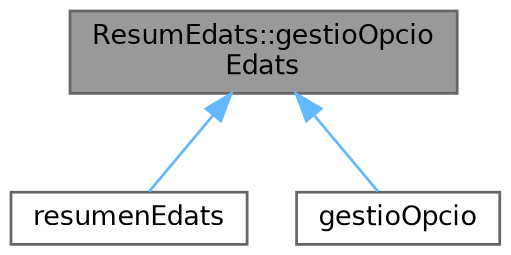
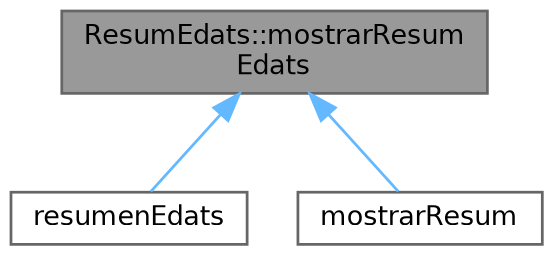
node "ResumEdats::gestioOpcio Edats": label "ResumEdats::gestioOpcio Edats" -> "ResumEdats::mostrarResum Edats"
node "gestioOpcio": label "gestioOpcio" -> "mostrarResum"
